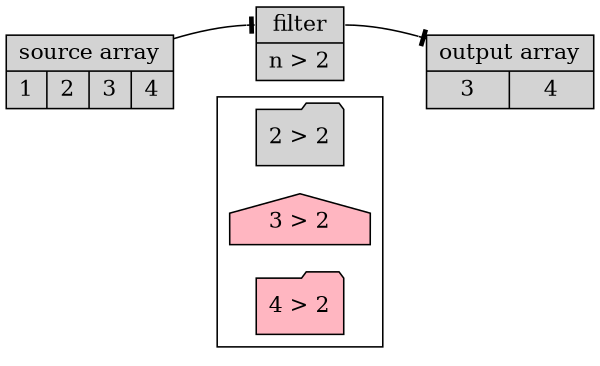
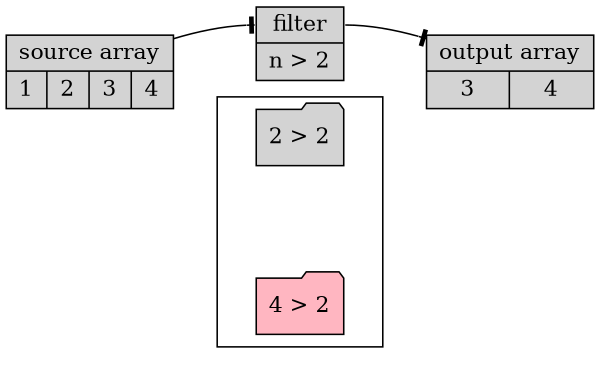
node "3 > 2": removed
